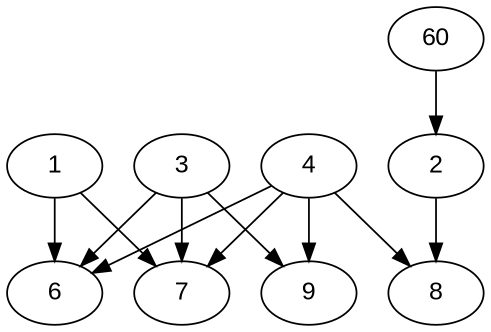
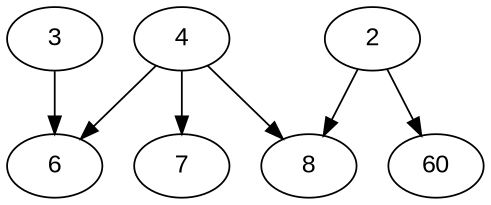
edge "60" -> "2": reversed
node "1": removed
edge "3" -> "7": removed
node "9": removed
